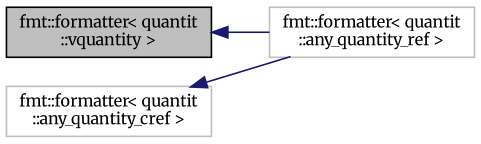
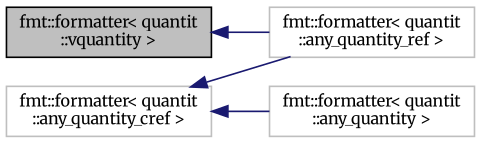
node "fmt::formatter< quantit ::any_quantity >": added
